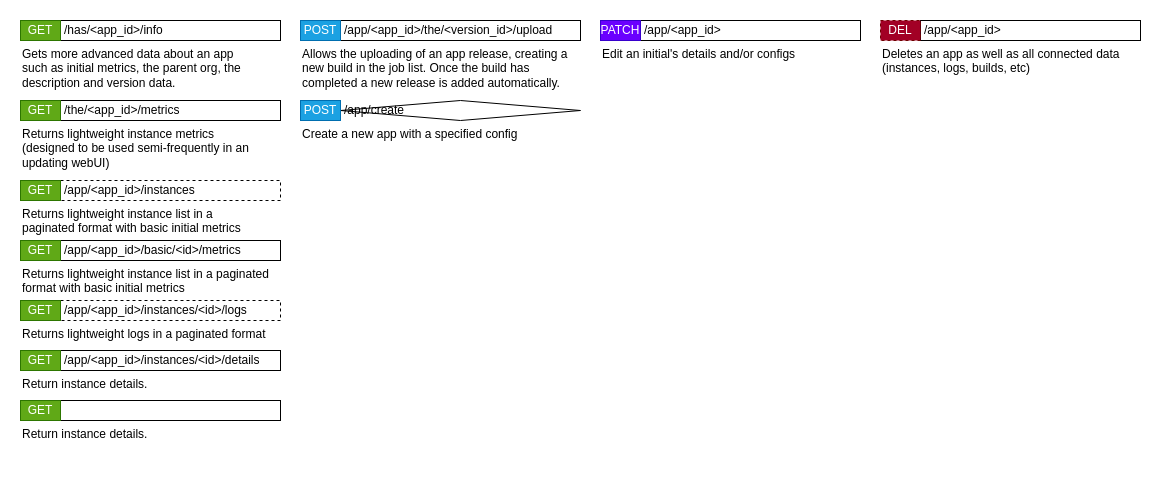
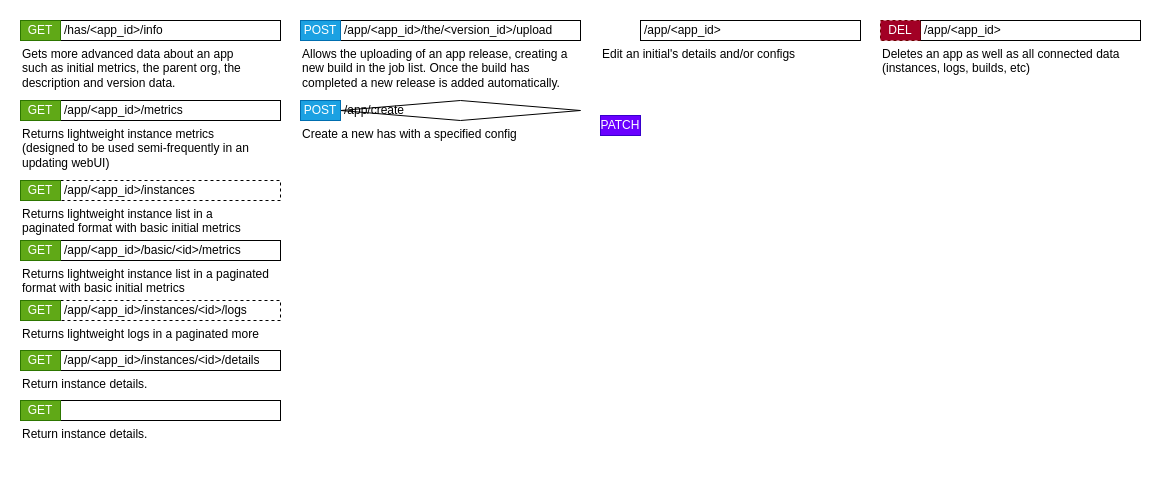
node "PATCH": moved (621, 31) -> (621, 126)
node "/the/<app_id>/metrics": label "/the/<app_id>/metrics" -> "/app/<app_id>/metrics"
node "Create a new app with a specified config": label "Create a new app with a specified config" -> "Create a new has with a specified config"
node "Returns lightweight logs in a paginated format": label "Returns lightweight logs in a paginated format" -> "Returns lightweight logs in a paginated more"
